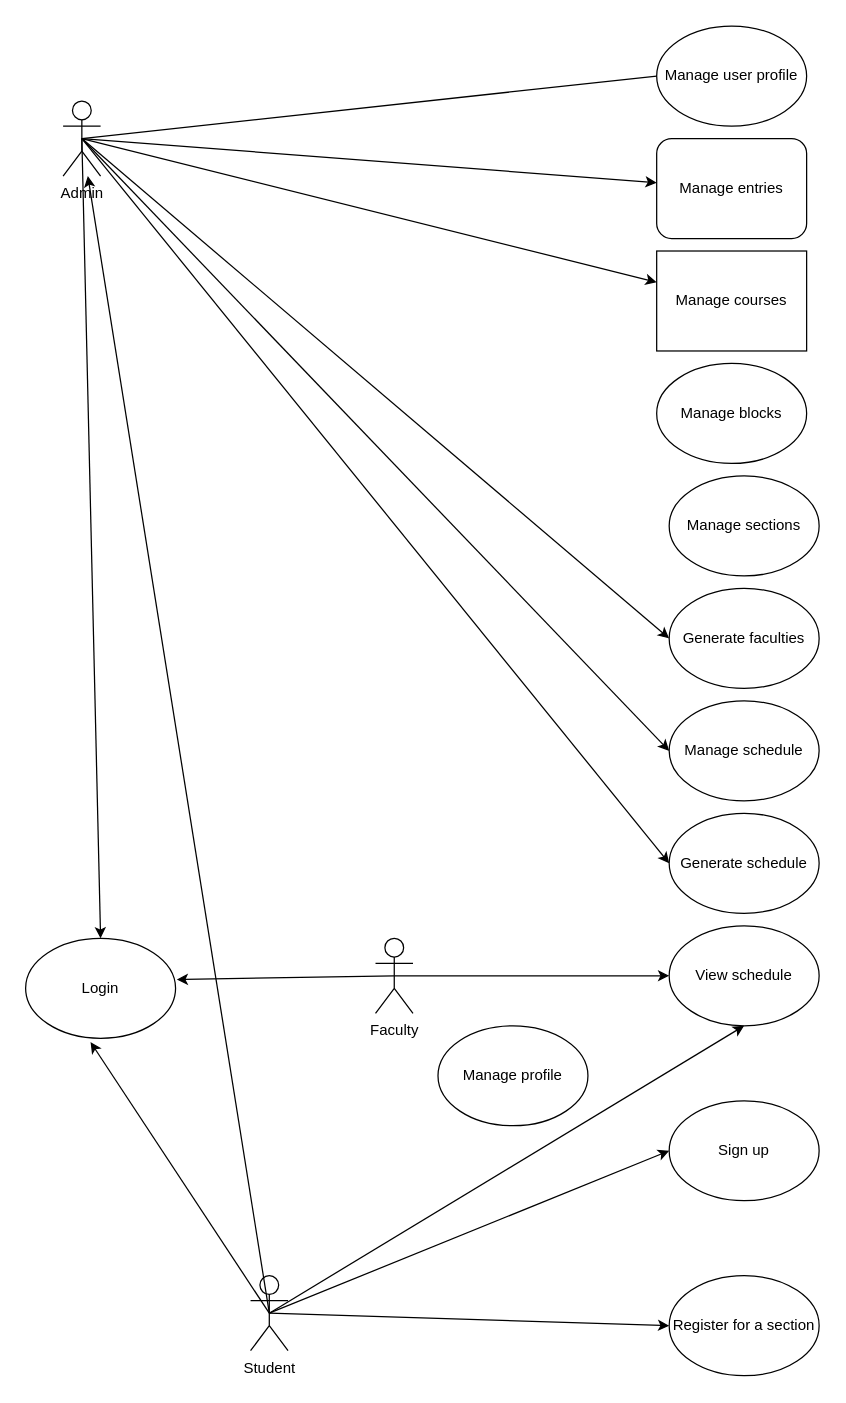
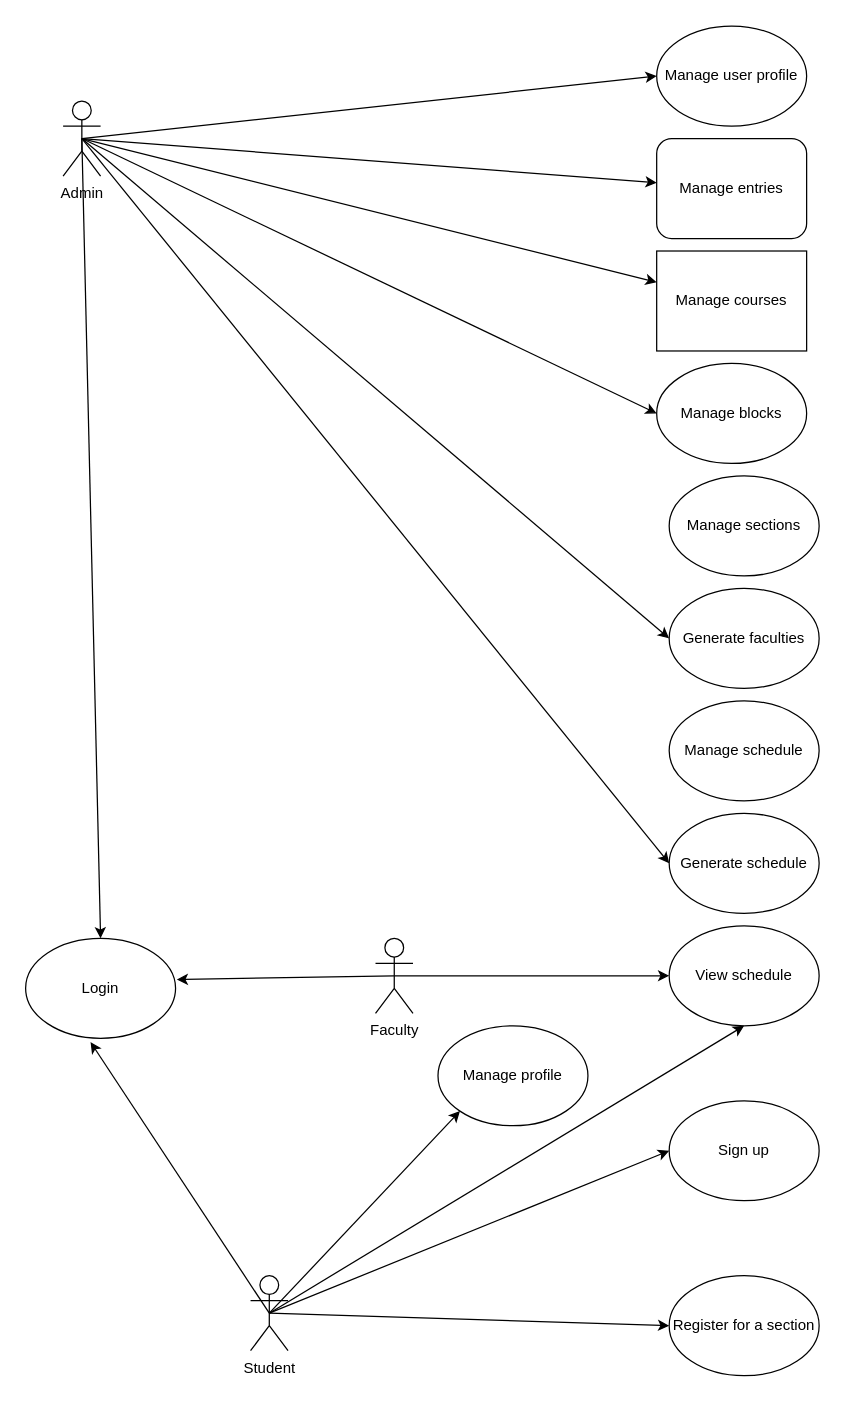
edge "Manage user profile" -- "Admin": arrowhead none -> classic
edge "Admin" -> "Manage blocks": added
edge "Admin" -> "Manage schedule": removed
edge "Student" -> "Admin": now "Student" -> "Manage profile"
